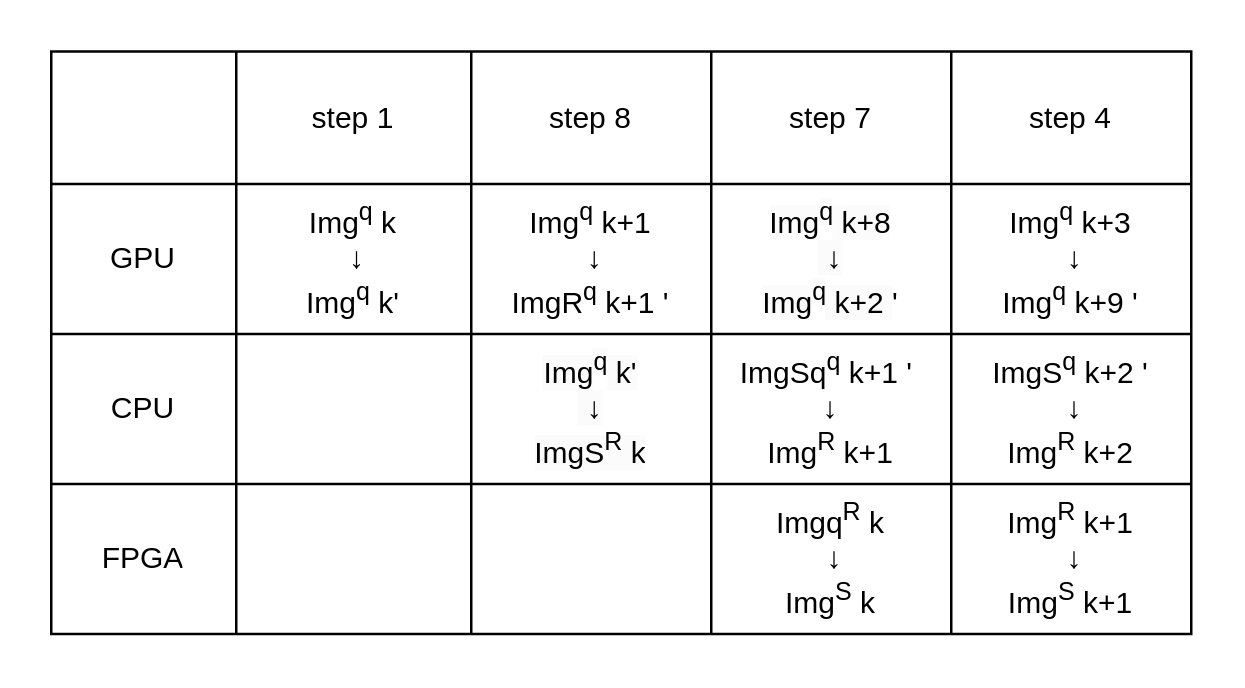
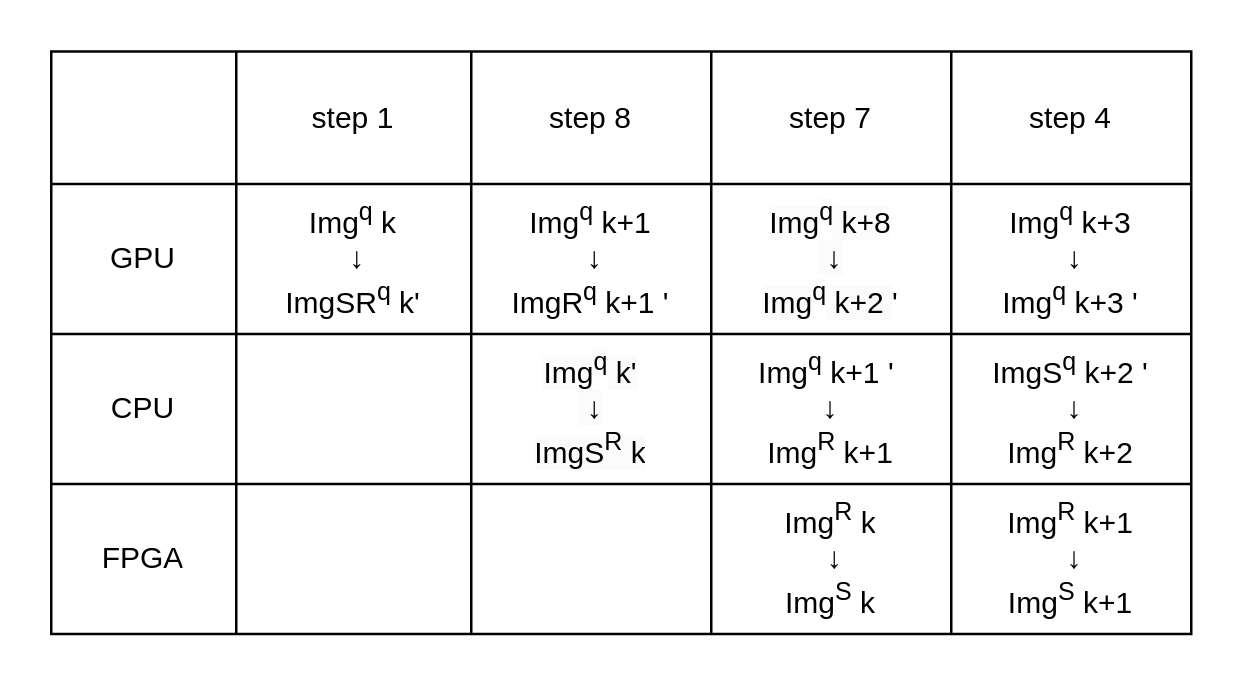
node "Imgq k ↓Imgq k'": label "Imgq k ↓Imgq k'" -> "Imgq k ↓ImgSRq k'"
node "Imgq k+3 ↓Imgq k+9 '": label "Imgq k+3 ↓Imgq k+9 '" -> "Imgq k+3 ↓Imgq k+3 '"
node "ImgSqq k+1 ' ↓ImgR k+1": label "ImgSqq k+1 ' ↓ImgR k+1" -> "Imgq k+1 ' ↓ImgR k+1"
node "ImgqR k ↓ImgS k": label "ImgqR k ↓ImgS k" -> "ImgR k ↓ImgS k"
